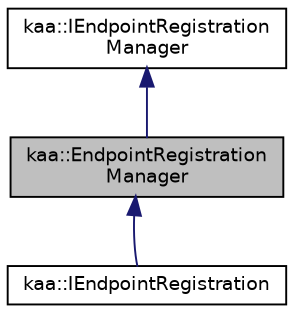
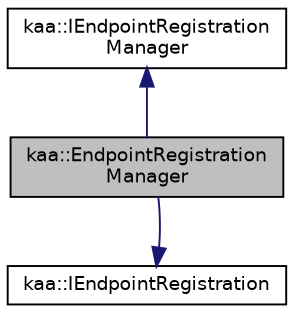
edge "kaa::IEndpointRegistration" -> "kaa::EndpointRegistration Manager": reversed
